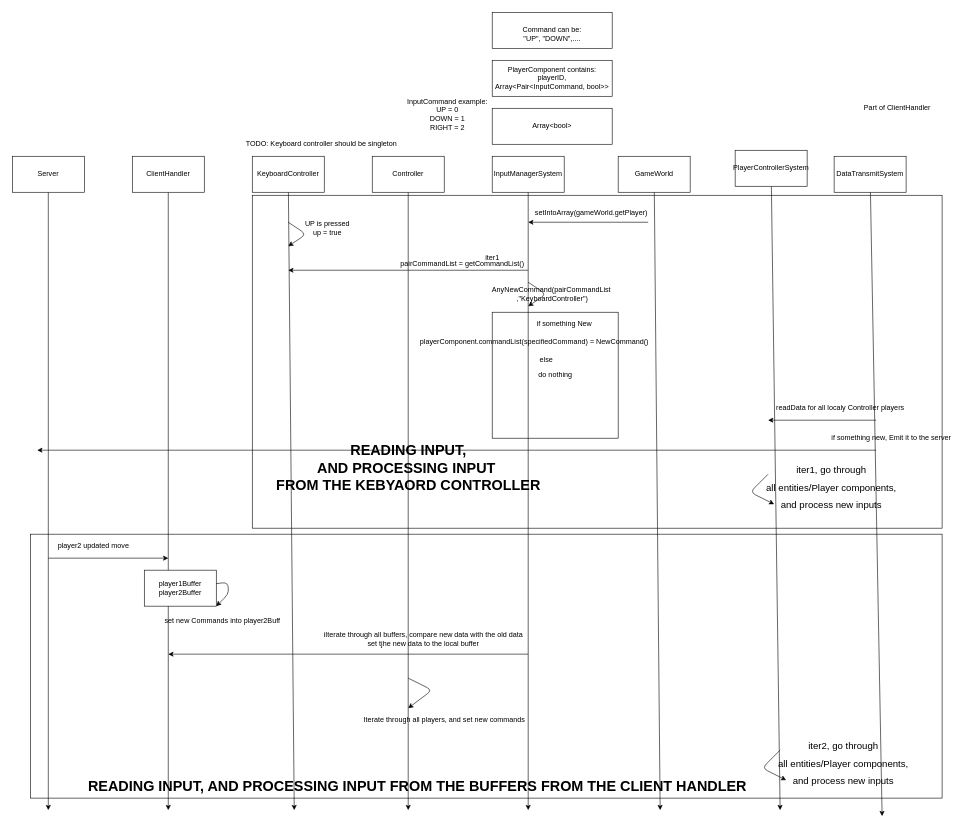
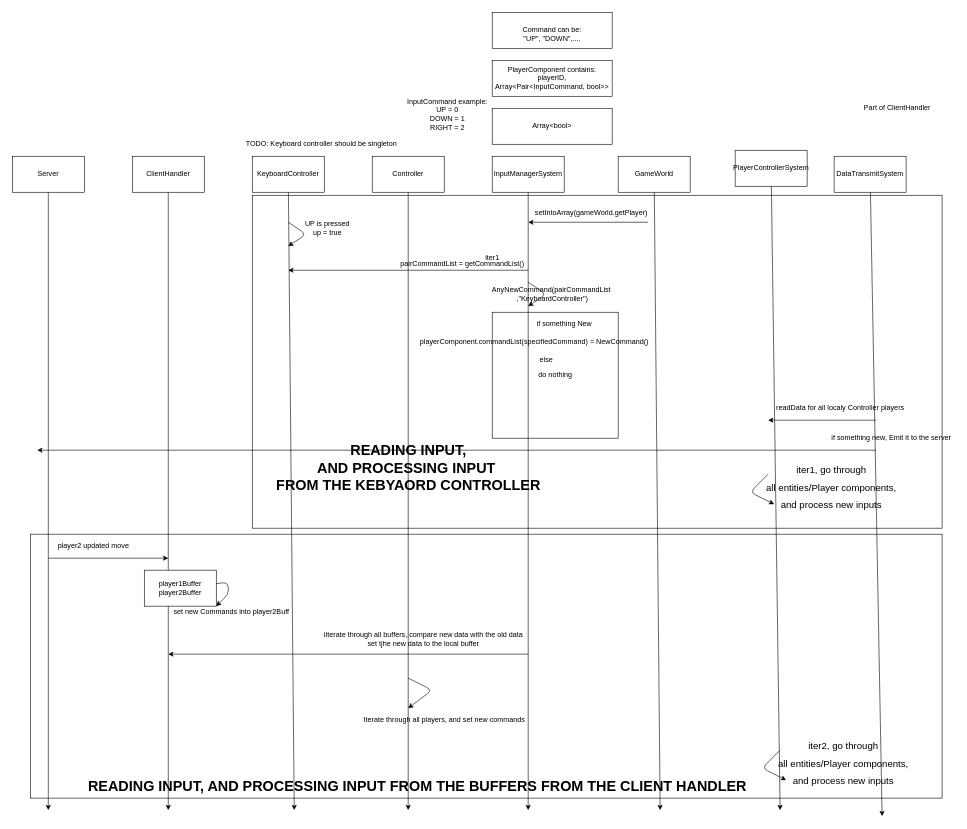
node "set new Commands into player2Buff": moved (222, 621) -> (231, 612)
